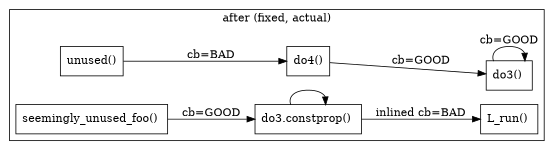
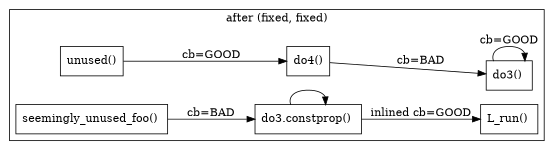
cluster "after (fixed, actual)": label "after (fixed, actual)" -> "after (fixed, fixed)"
edge "unused()" -> "do4()": label "cb=BAD" -> "cb=GOOD"
edge "do4()" -> "do3()": label "cb=GOOD" -> "cb=BAD"
edge "seemingly_unused_foo()" -> "do3.constprop()": label "cb=GOOD" -> "cb=BAD"
edge "do3.constprop()" -> "L_run()": label "inlined cb=BAD" -> "inlined cb=GOOD"
